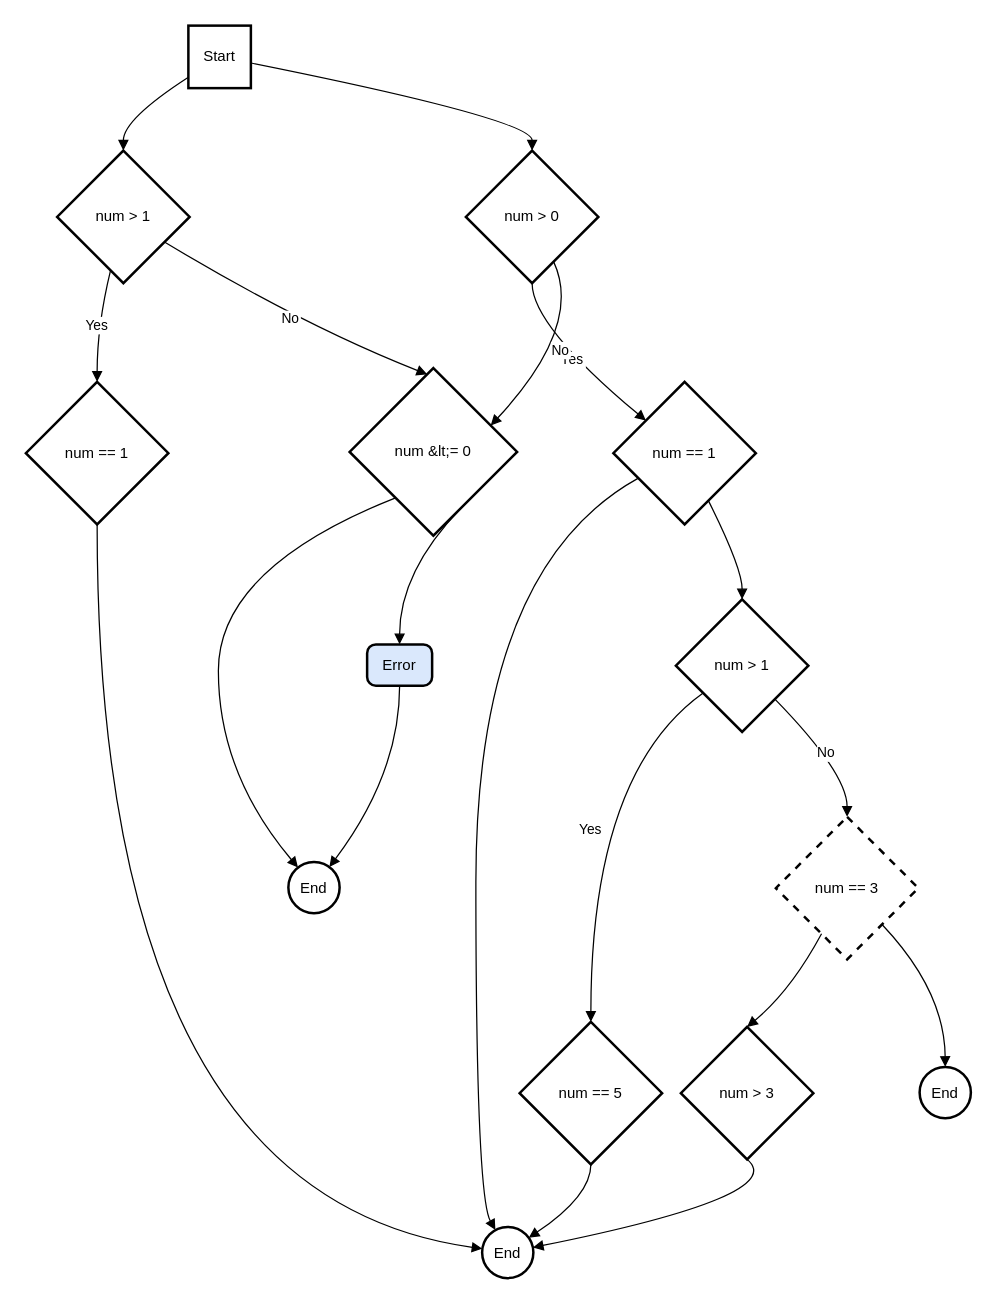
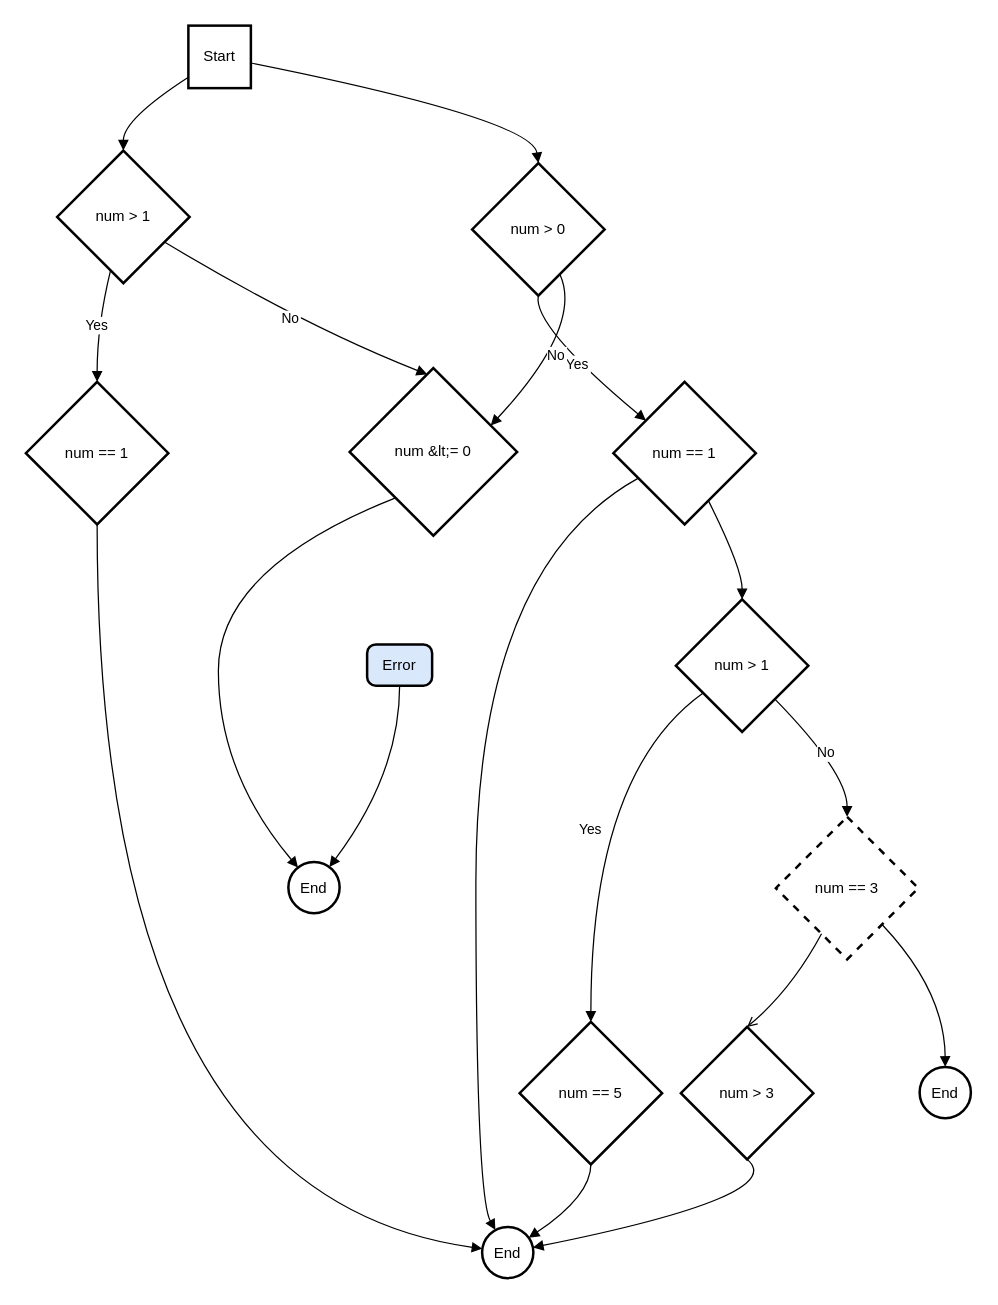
node "num > 0": moved (532, 217) -> (538, 229)
edge "num &lt;= 0" -> "Error": removed
edge "num == 3" -> "num > 3": arrowhead block -> open
